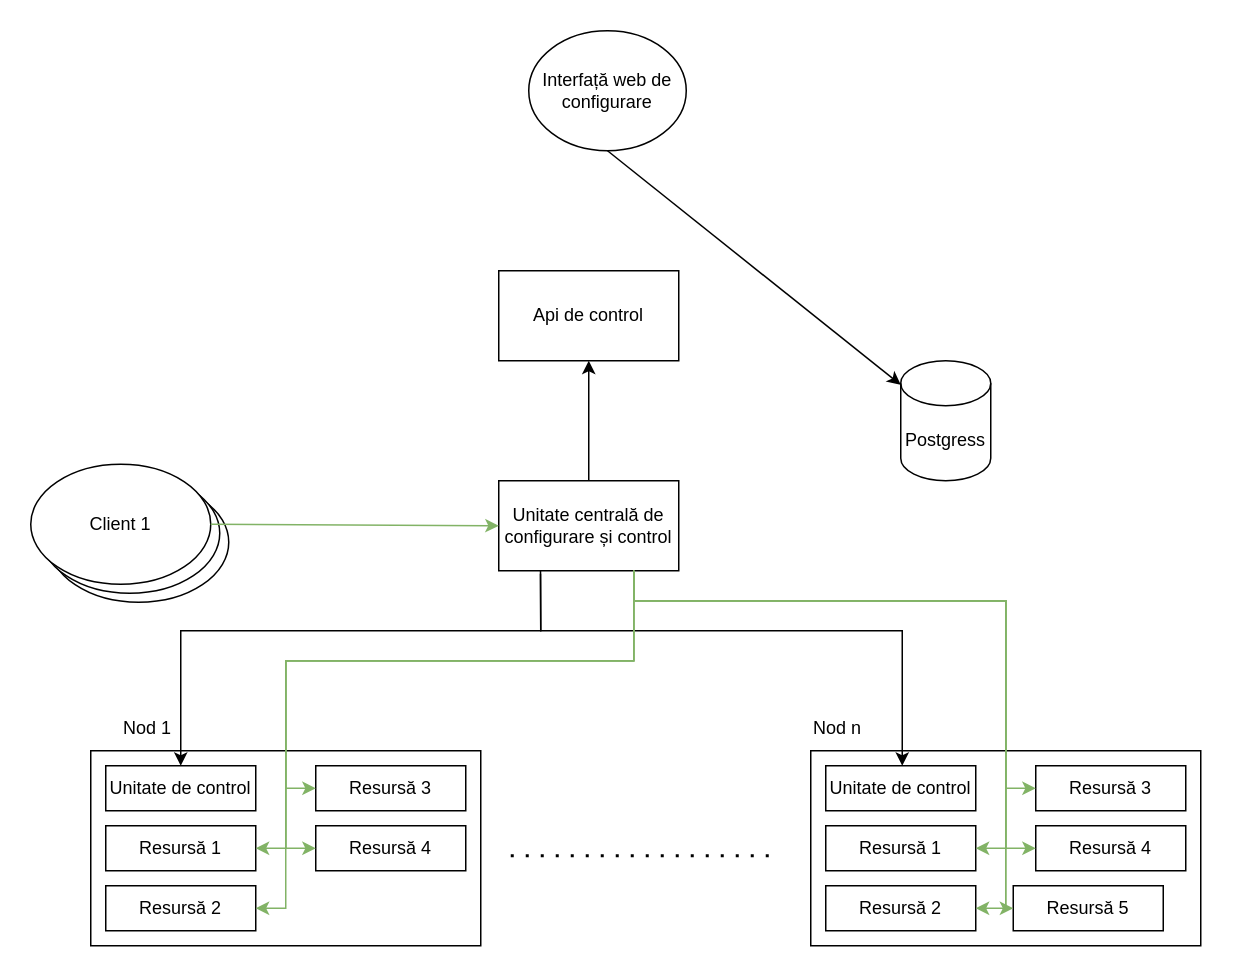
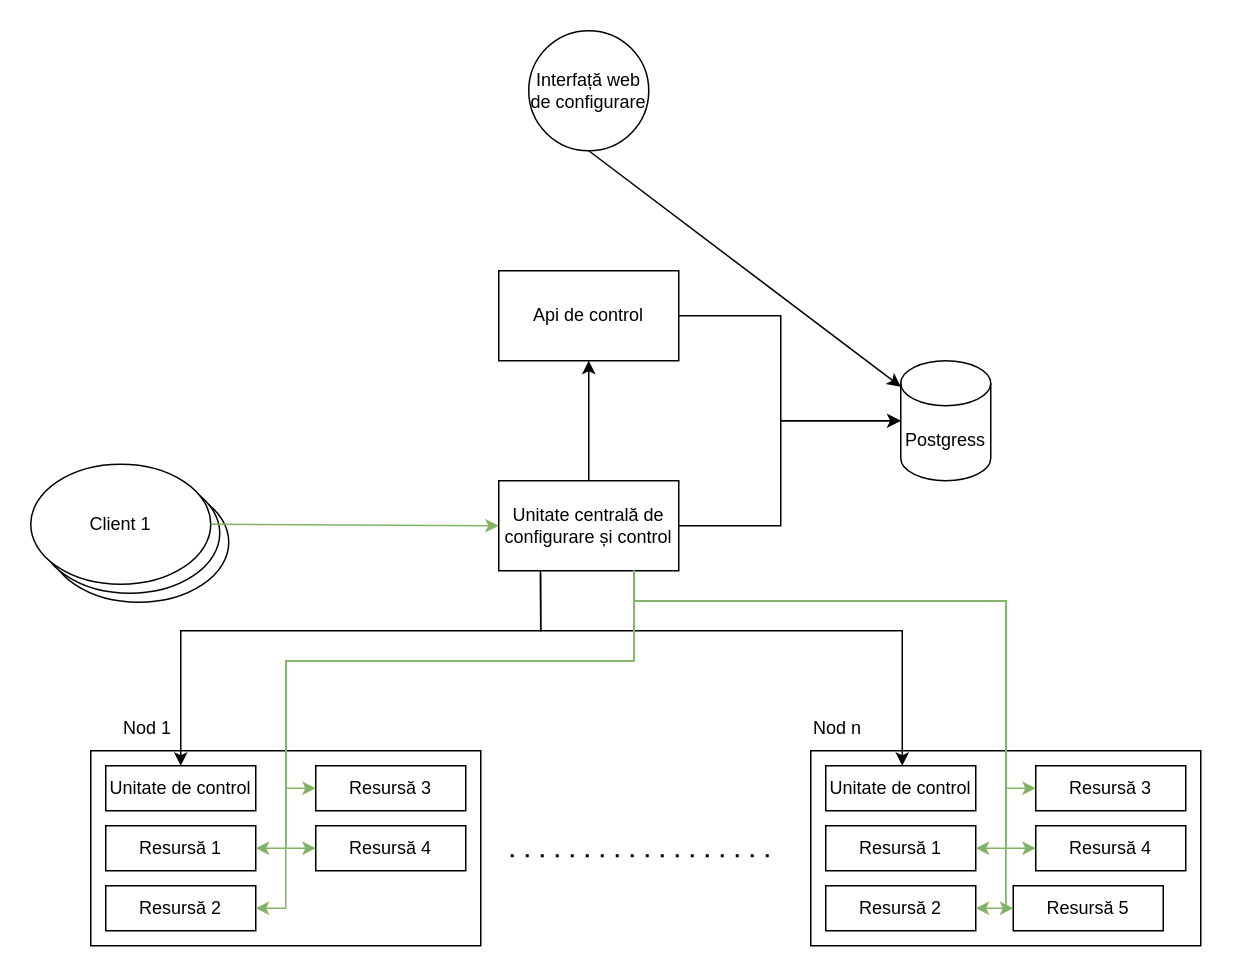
node "Interfață web de configurare": size 158x120 -> 120x120
edge "Api de control" -> "Postgress": added
edge "Unitate centrală de configurare și control" -> "Postgress": added
